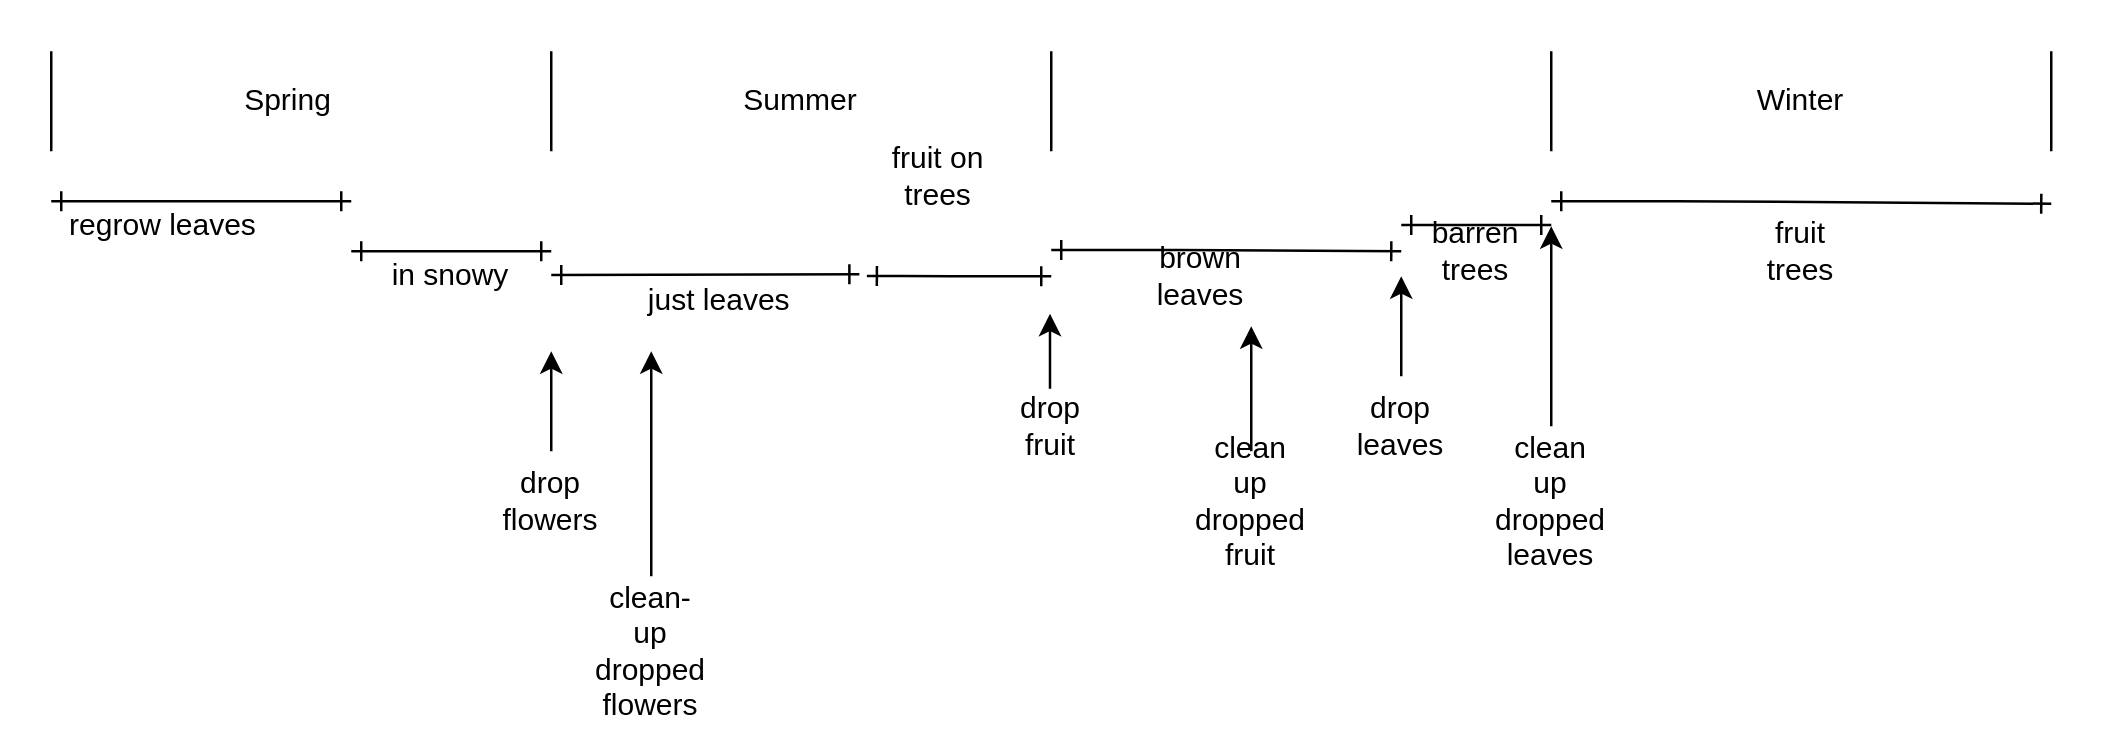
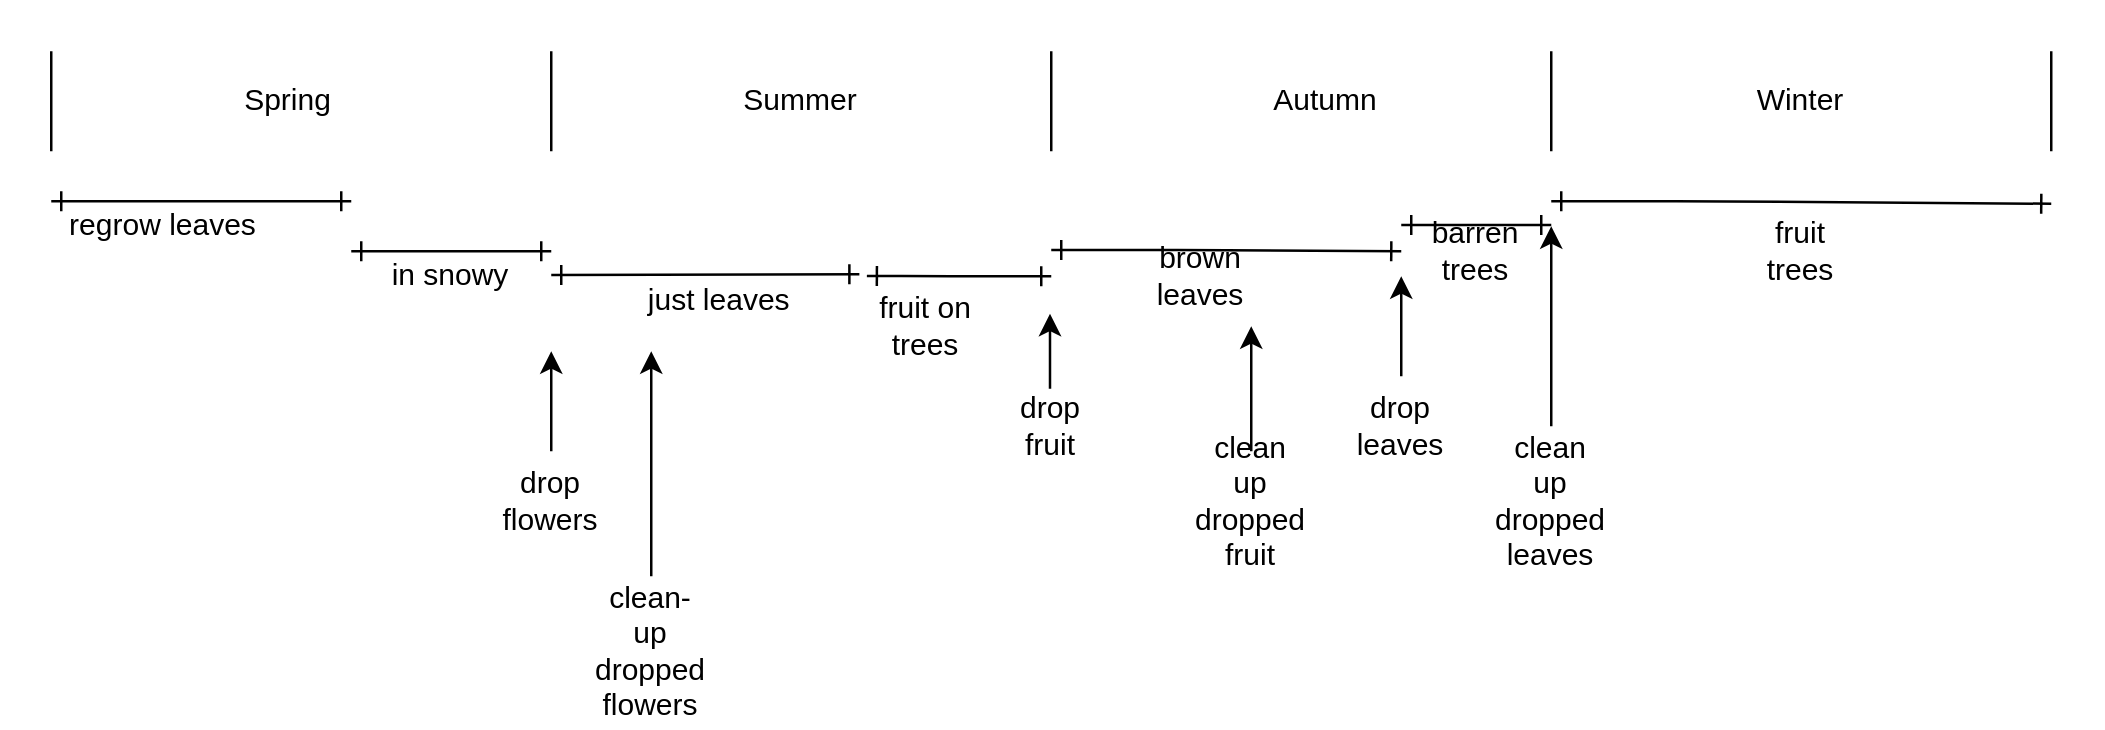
node "Autumn": added
node "fruit on trees": moved (939, 176) -> (926, 326)
